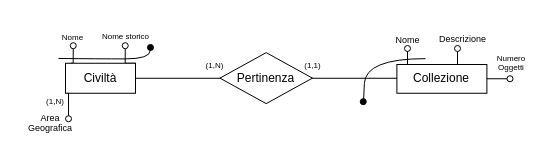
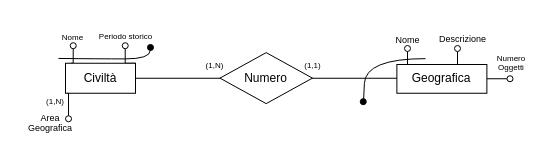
node "Nome storico": label "Nome storico" -> "Periodo storico"
node "Pertinenza": label "Pertinenza" -> "Numero"
node "Collezione": label "Collezione" -> "Geografica"
